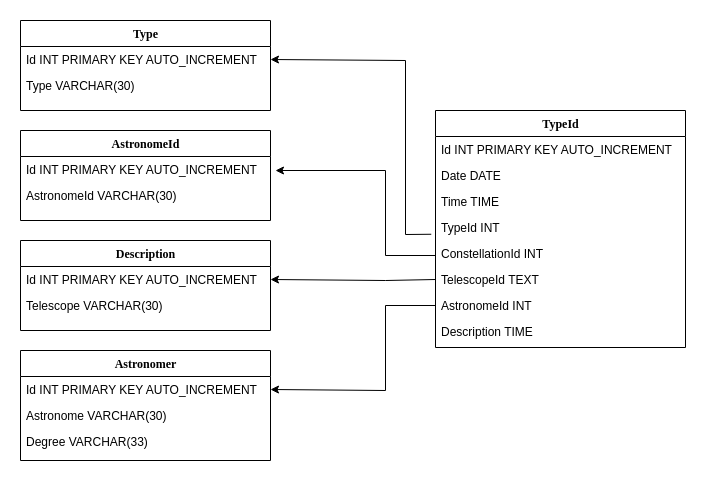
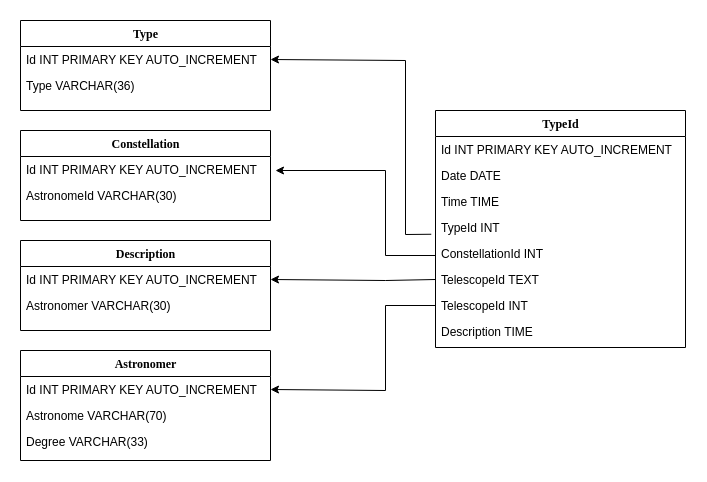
node "Type VARCHAR(30)": label "Type VARCHAR(30)" -> "Type VARCHAR(36)"
node "AstronomeId": label "AstronomeId" -> "Constellation"
node "Telescope VARCHAR(30)": label "Telescope VARCHAR(30)" -> "Astronomer VARCHAR(30)"
node "AstronomeId INT": label "AstronomeId INT" -> "TelescopeId INT"
node "Astronome VARCHAR(30)": label "Astronome VARCHAR(30)" -> "Astronome VARCHAR(70)"
